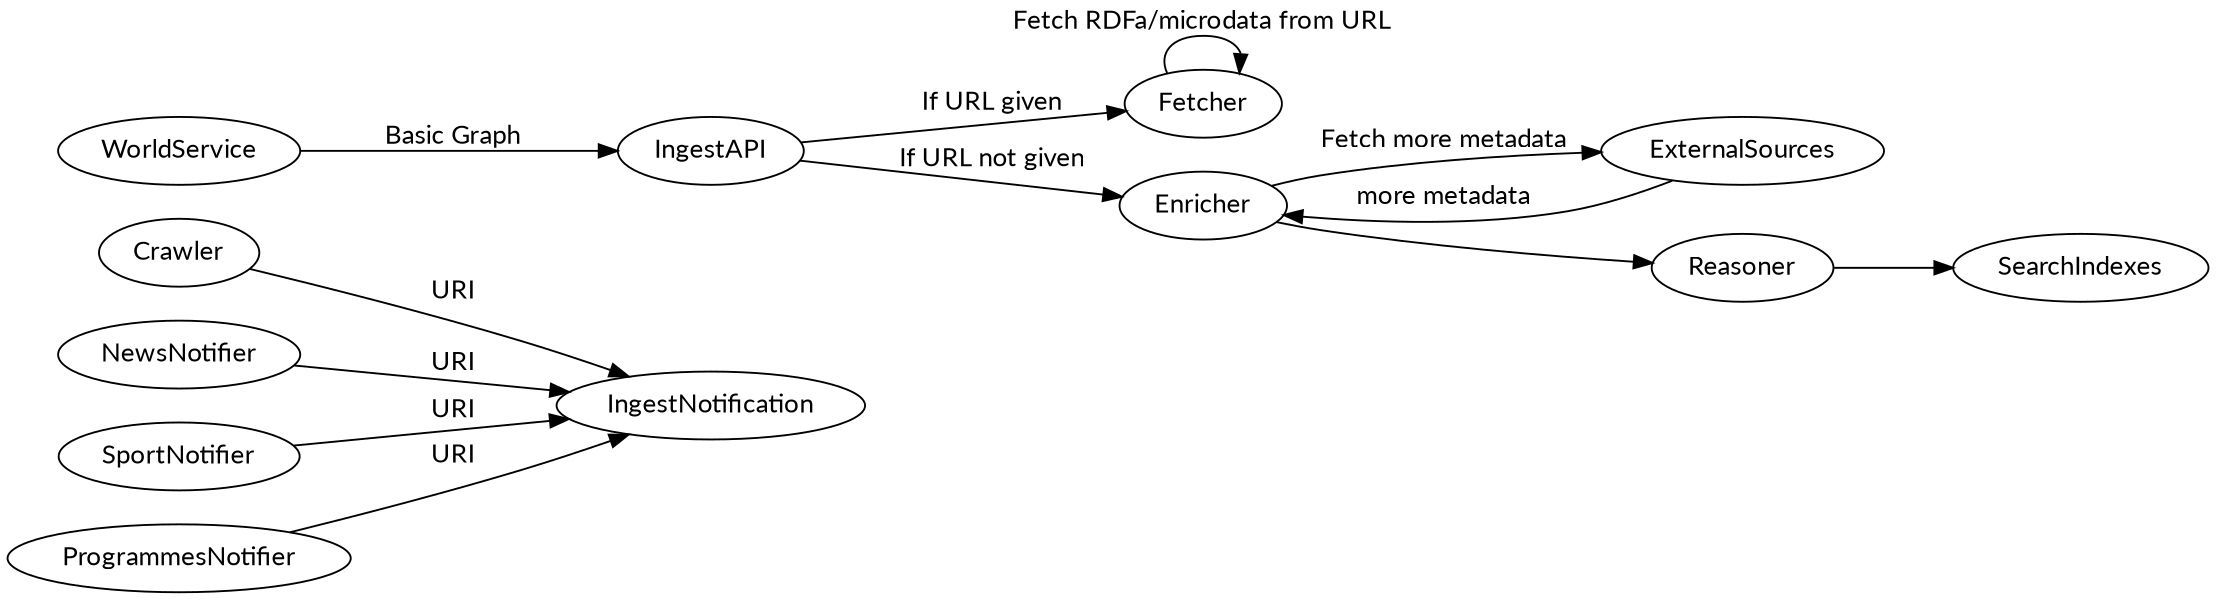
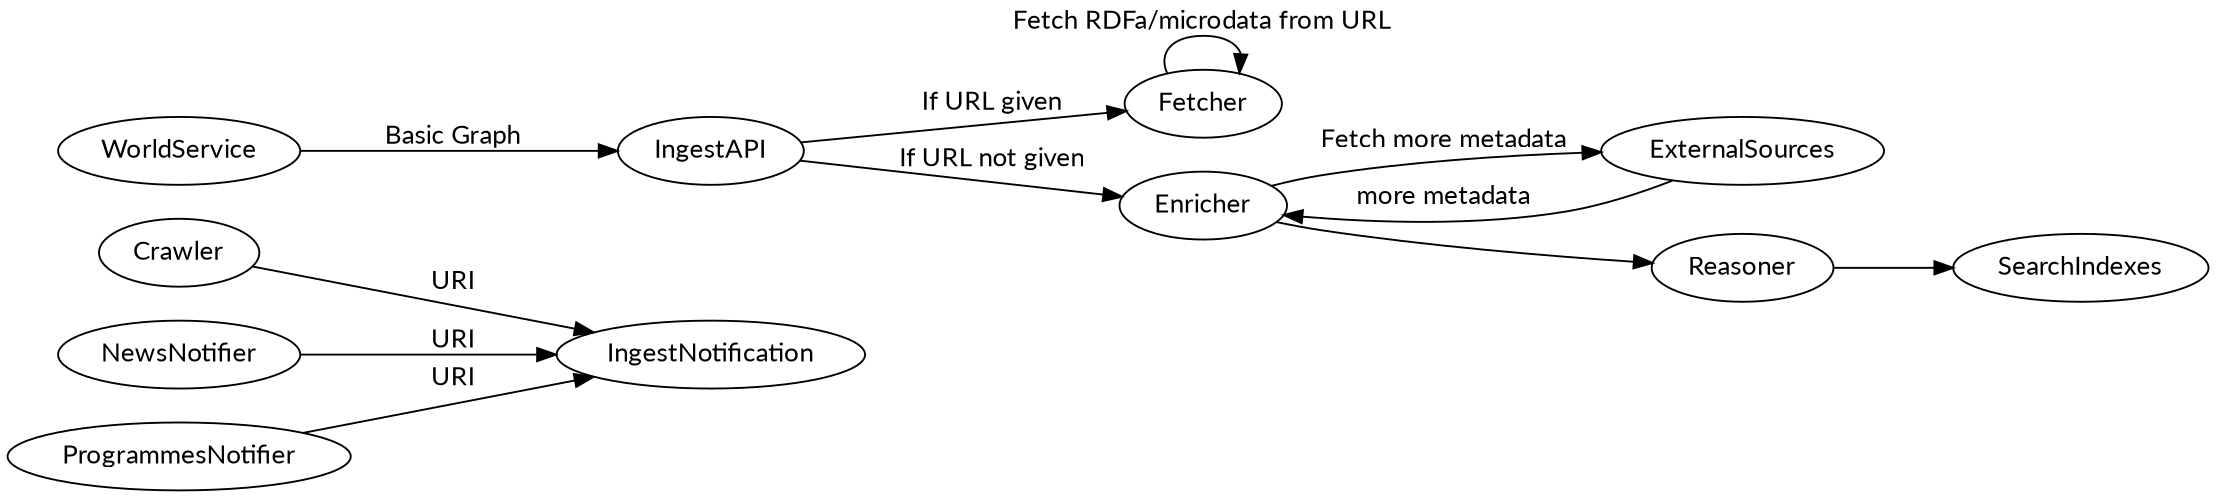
node "SportNotifier": removed
